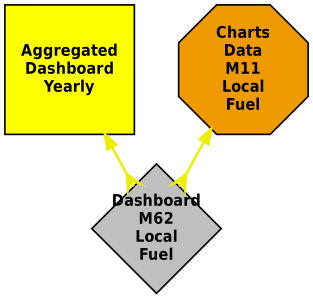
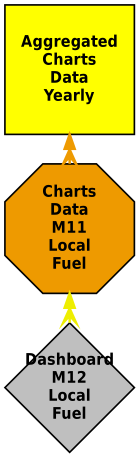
node "Aggregated Charts Data Yearly": added
node "Aggregated Dashboard Yearly": removed
node "Dashboard M62 Local Fuel": label "Dashboard M62 Local Fuel" -> "Dashboard M12 Local Fuel"
